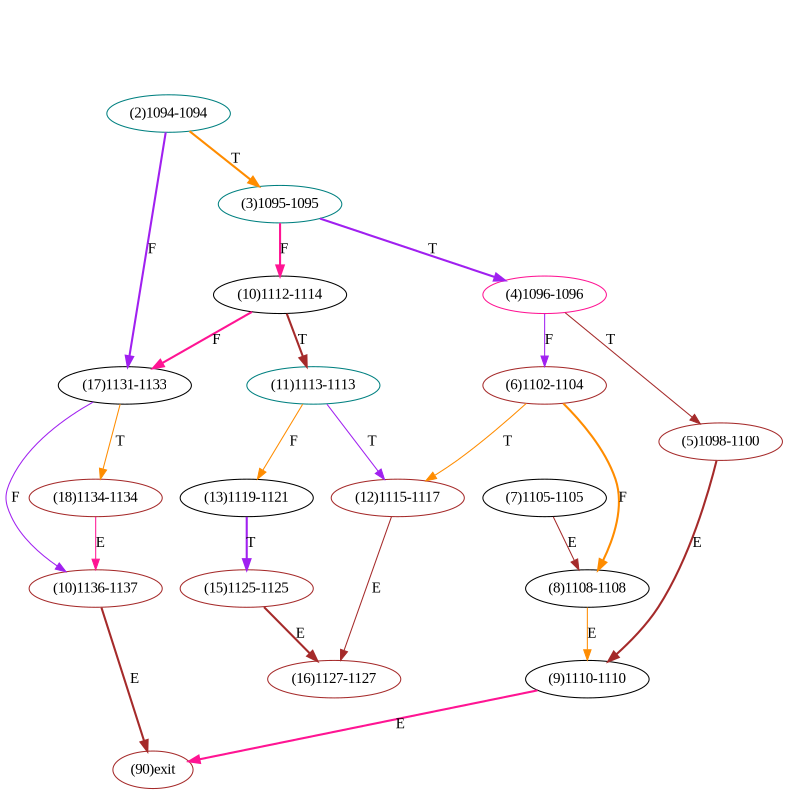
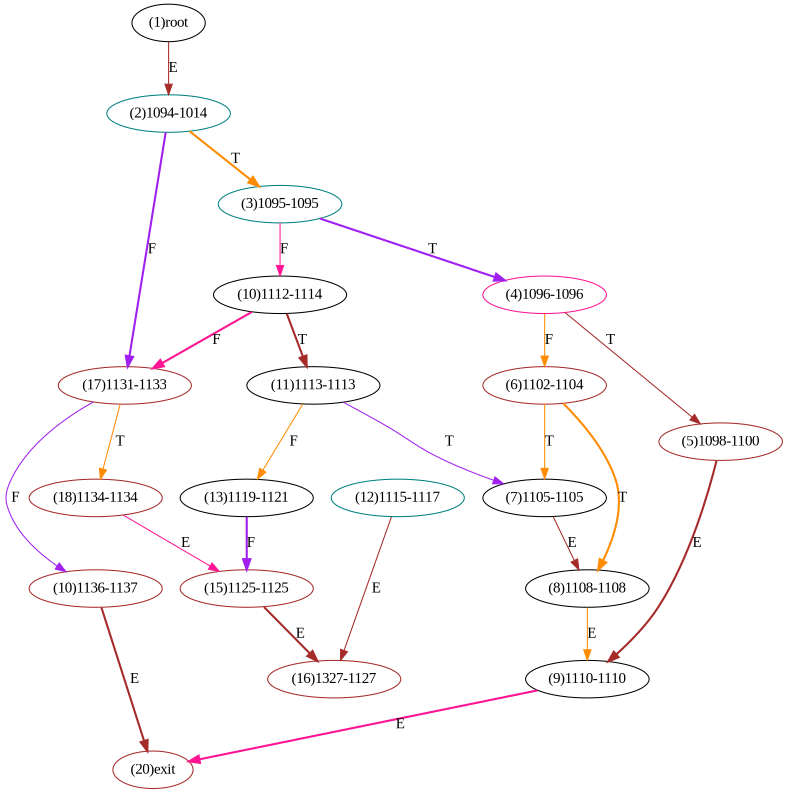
node "(1)root": added
node "(2)1094-1094": label "(2)1094-1094" -> "(2)1094-1014"
edge "(3)1095-1095" -> "(10)1112-1114": style bold -> solid
edge "(4)1096-1096" -> "(6)1102-1104": color purple -> darkorange
node "(17)1131-1133": color black -> brown
node "(11)1113-1113": color teal -> black
edge "(11)1113-1113" -> "(12)1115-1117": now "(11)1113-1113" -> "(7)1105-1105"
edge "(6)1102-1104" -> "(12)1115-1117": now "(6)1102-1104" -> "(7)1105-1105"
node "(12)1115-1117": color brown -> teal
edge "(6)1102-1104" -> "(8)1108-1108": label "F" -> "T"
edge "(18)1134-1134" -> "(10)1136-1137": now "(18)1134-1134" -> "(15)1125-1125"
edge "(13)1119-1121" -> "(15)1125-1125": label "T" -> "F"
node "(16)1127-1127": label "(16)1127-1127" -> "(16)1327-1127"
node "(90)exit": label "(90)exit" -> "(20)exit"
